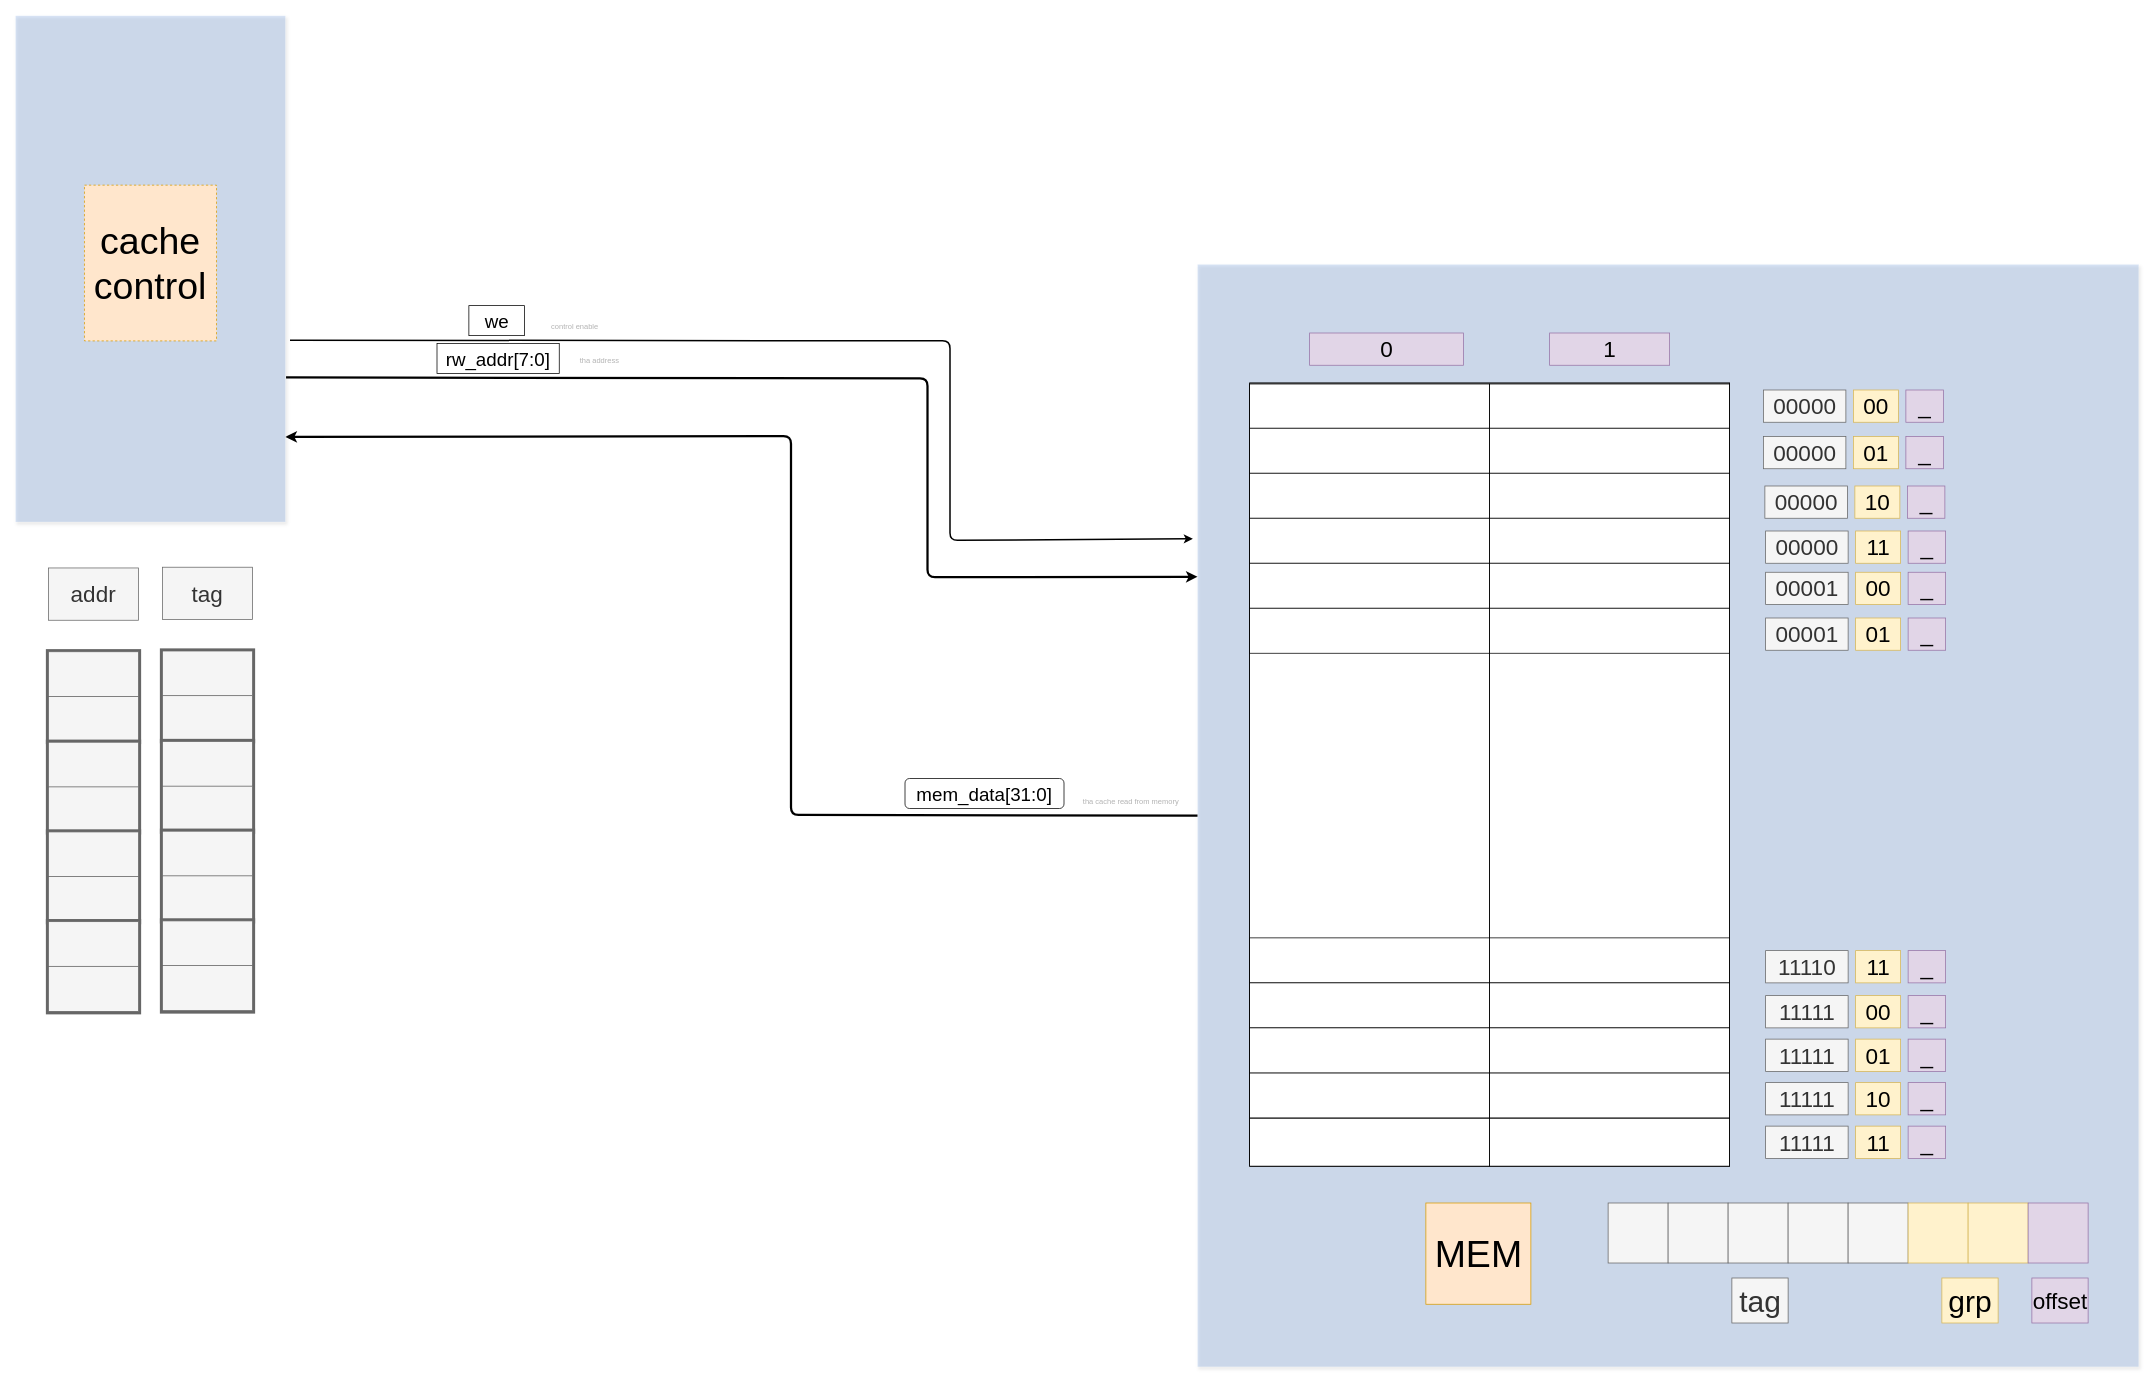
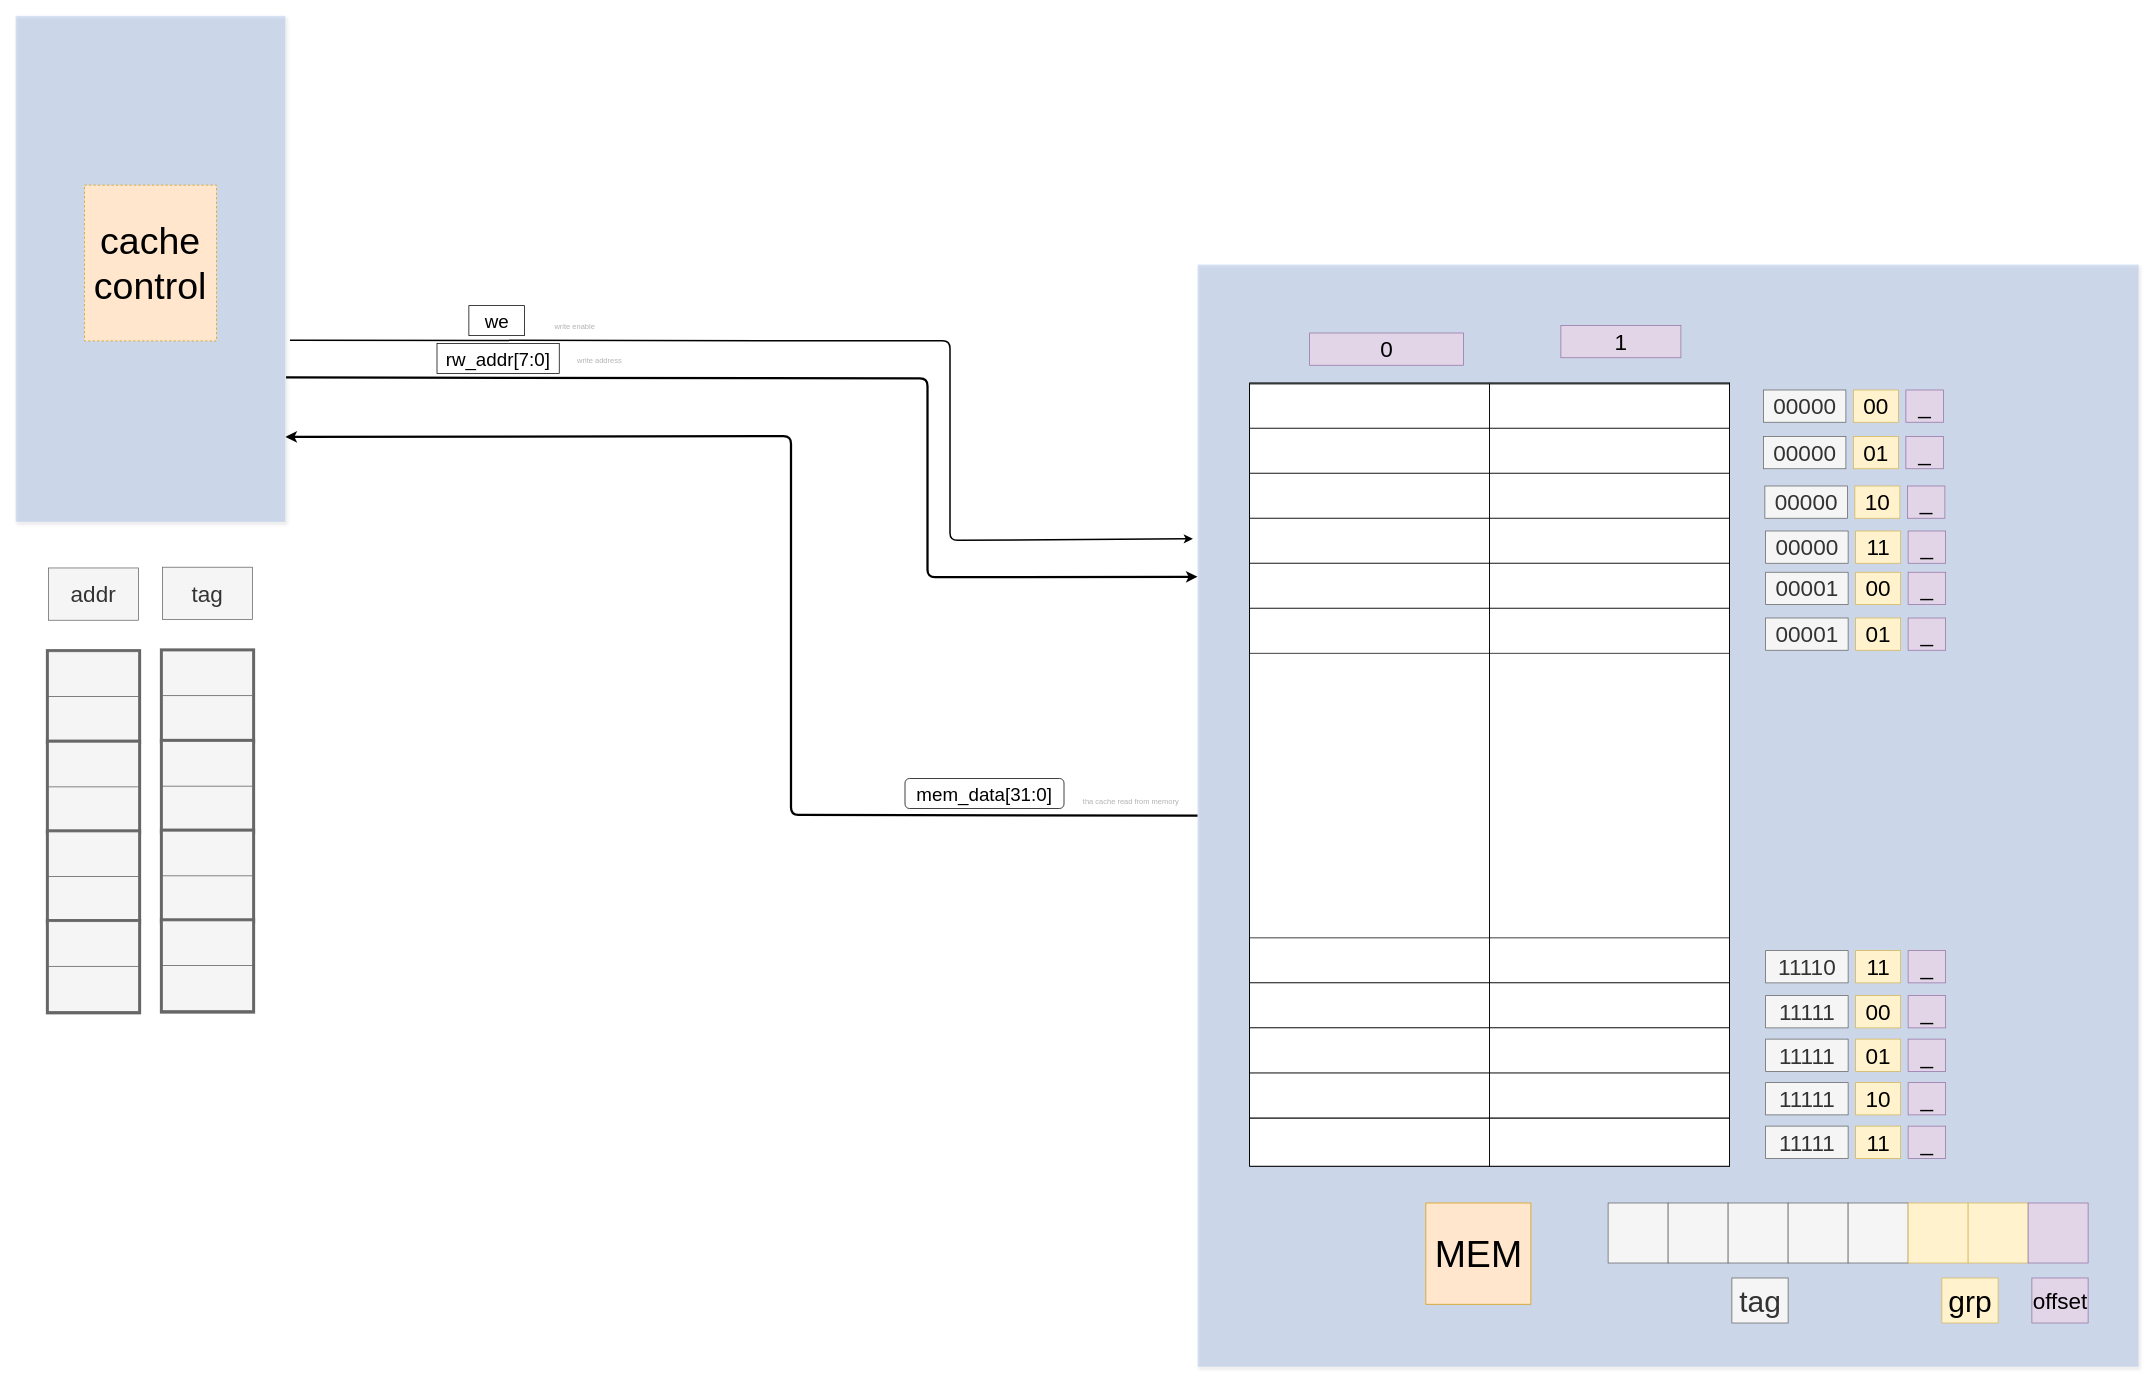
node "control enable": label "control enable" -> "write enable"
node "1": moved (1610, 349) -> (1621, 342)
node "tha address": label "tha address" -> "write address"
